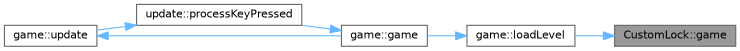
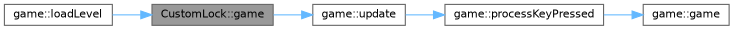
node "update::processKeyPressed": label "update::processKeyPressed" -> "game::processKeyPressed"
edge "game::game" -> "game::update": now "CustomLock::game" -> "game::update"
edge "game::game" -> "game::loadLevel": removed
